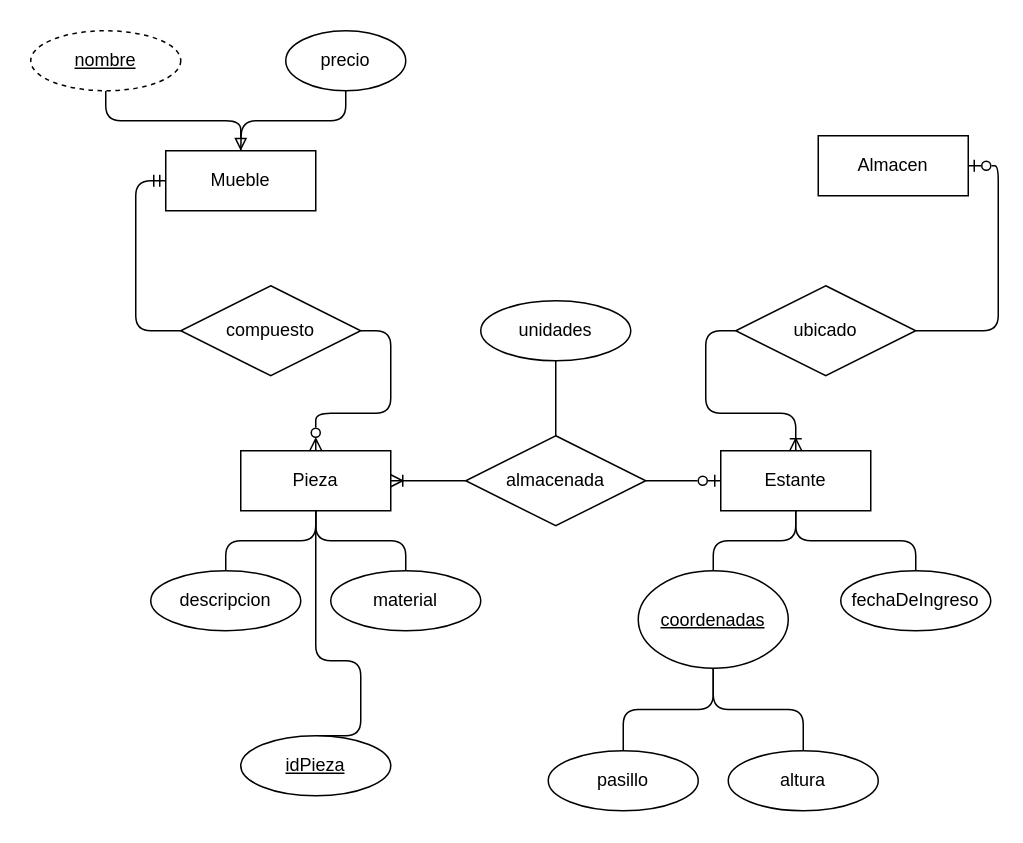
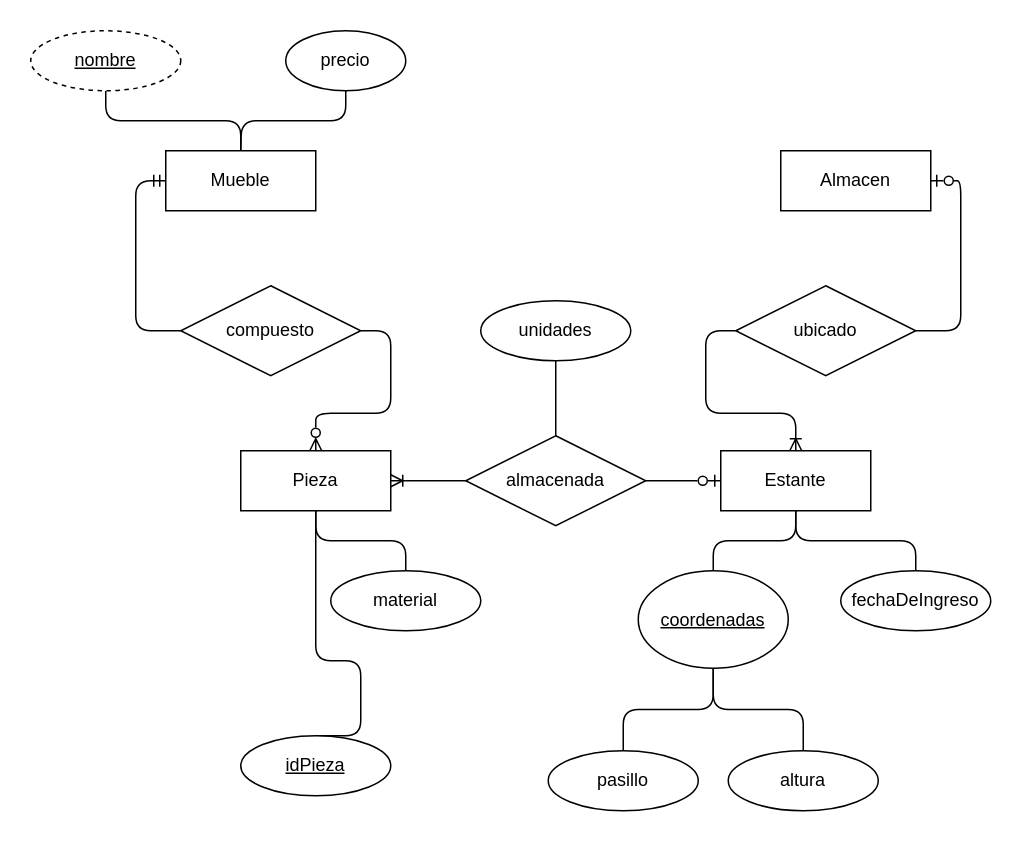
edge "nombre" -> "Mueble": arrowhead block -> none
node "Almacen": moved (893, 166) -> (856, 181)
edge "Pieza" -- "descripcion": removed
node "descripcion": removed
